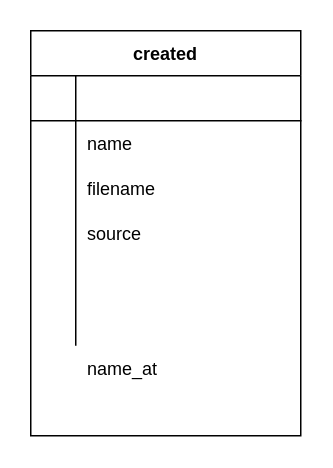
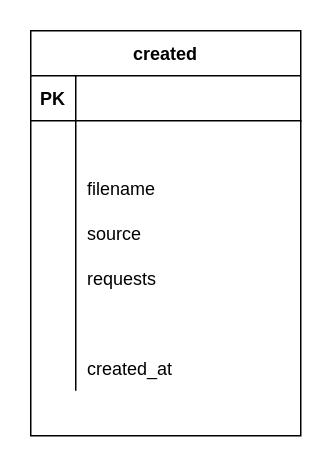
node "PK": added
node "name": removed
node "requests": added
node "name_at": label "name_at" -> "created_at"
